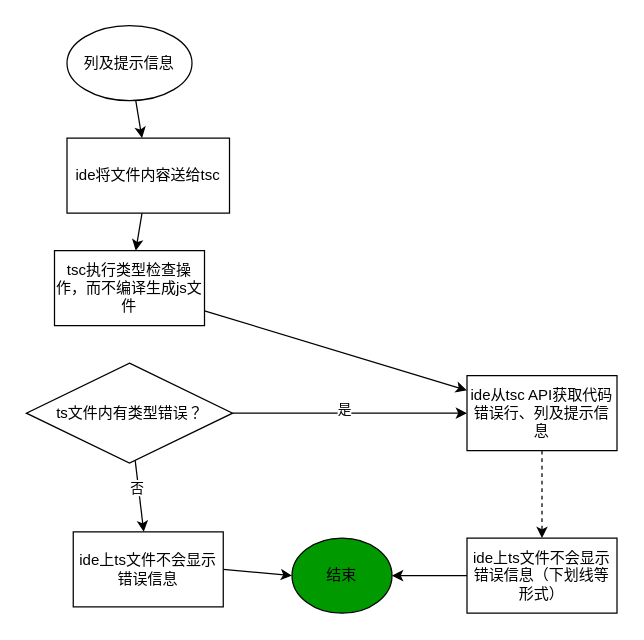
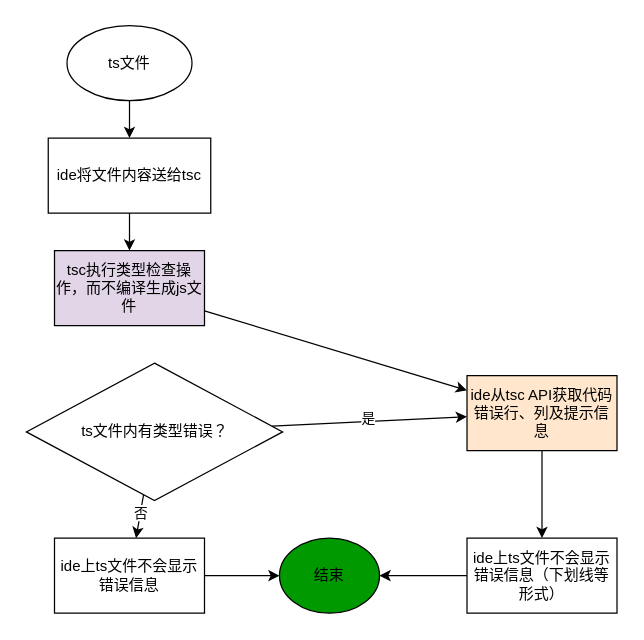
node "列及提示信息": label "列及提示信息" -> "ts文件"
node "ide将文件内容送给tsc": moved (148, 176) -> (129, 176)
node "tsc执行类型检查操作，而不编译生成js文件": fillcolor #ffffff -> #e1d5e7
node "ts文件内有类型错误？": size 206x100 -> 256x138
node "ide从tsc API获取代码错误行、列及提示信息": fillcolor #ffffff -> #ffe6cc
edge "ide从tsc API获取代码错误行、列及提示信息" -> "ide上ts文件不会显示错误信息（下划线等形式）": style dashed -> solid
node "ide上ts文件不会显示错误信息": moved (148, 569) -> (129, 576)
node "结束": moved (342, 576) -> (329, 576)
